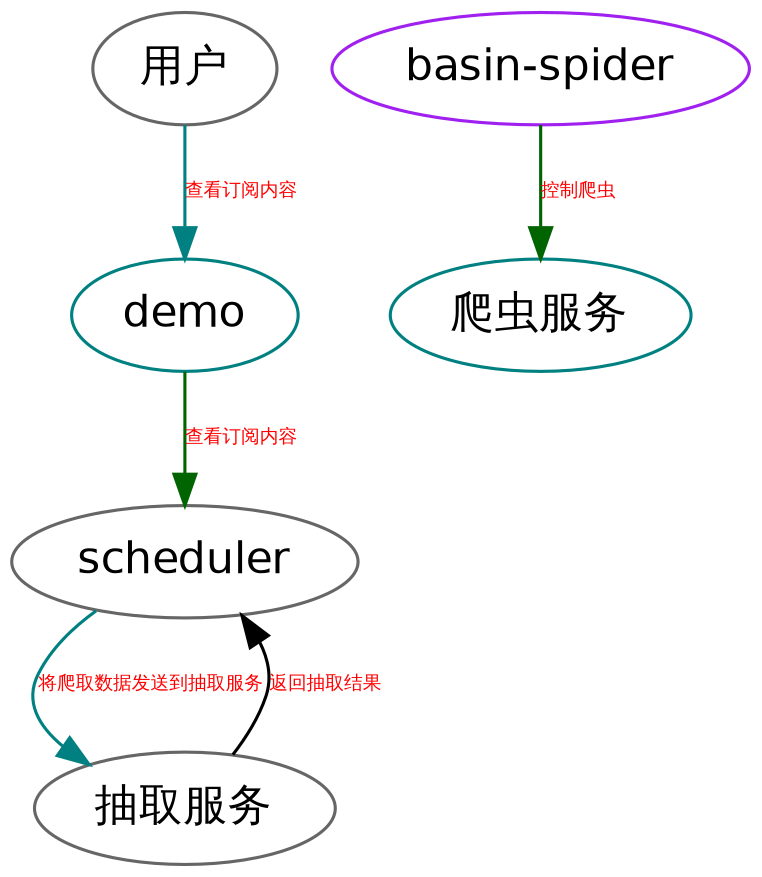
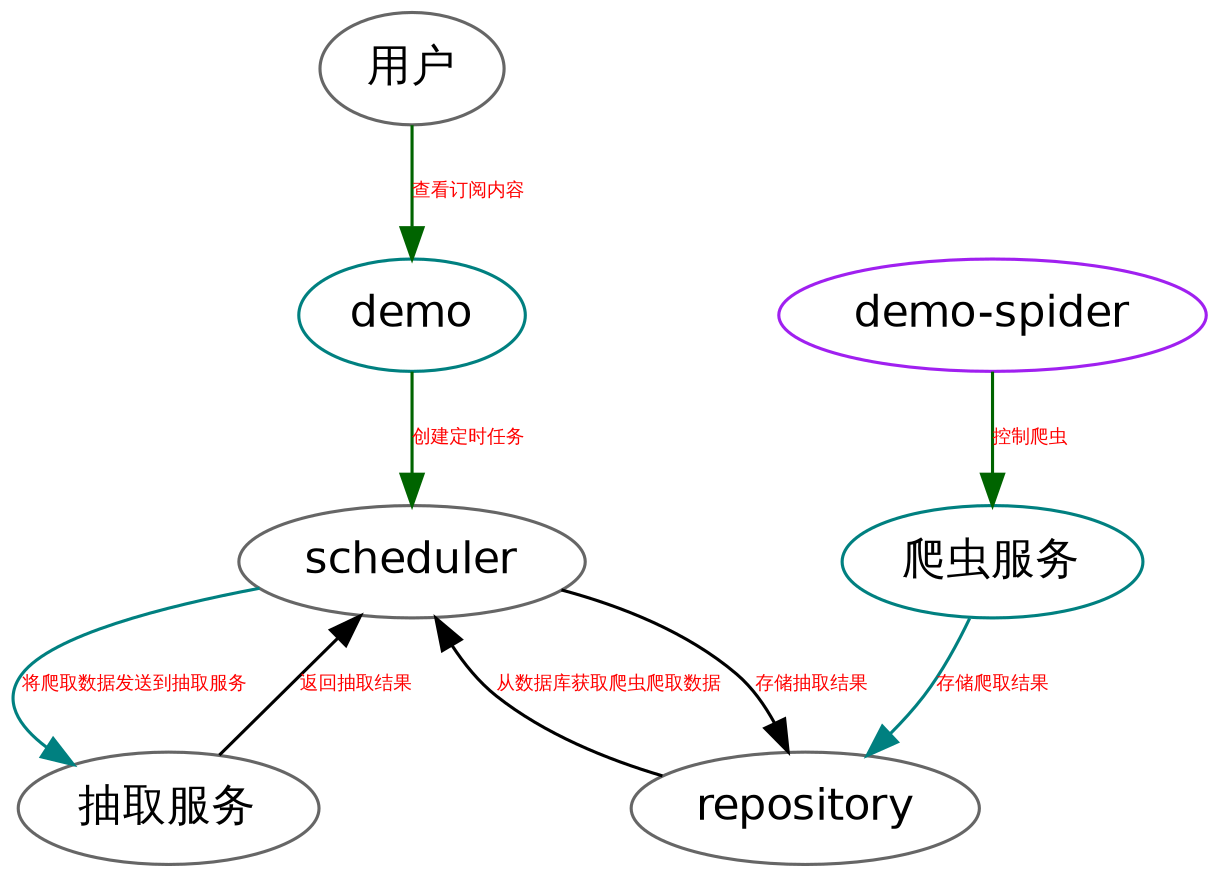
node "basin-spider": label "basin-spider" -> "demo-spider"
edge "用户" -> "demo": color teal -> darkgreen
edge "demo" -> "scheduler": label "查看订阅内容" -> "创建定时任务"
node "repository": added
